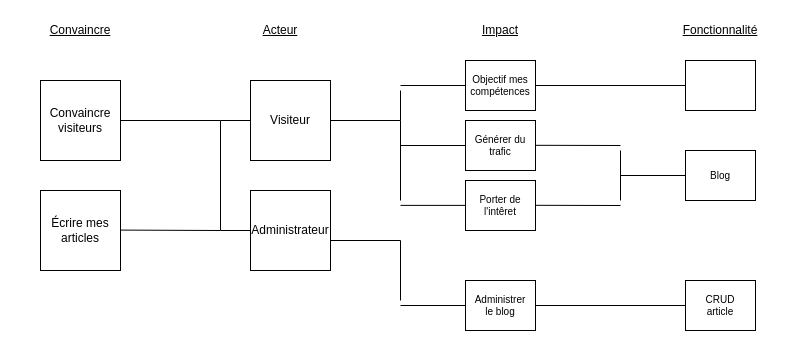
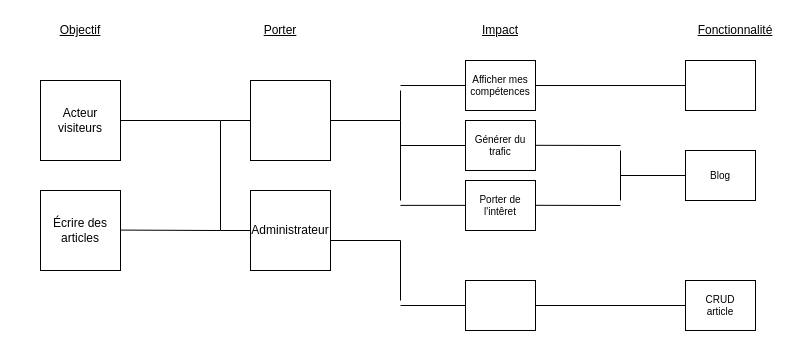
node "Convaincre": label "Convaincre" -> "Objectif"
node "Acteur": label "Acteur" -> "Porter"
node "Fonctionnalité": moved (721, 31) -> (736, 31)
node "Objectif mes compétences": label "Objectif mes compétences" -> "Afficher mes compétences"
node "Convaincre visiteurs": label "Convaincre visiteurs" -> "Acteur visiteurs"
node "Visiteur": removed
node "Écrire mes articles": label "Écrire mes articles" -> "Écrire des articles"
node "Administrer le blog": removed
